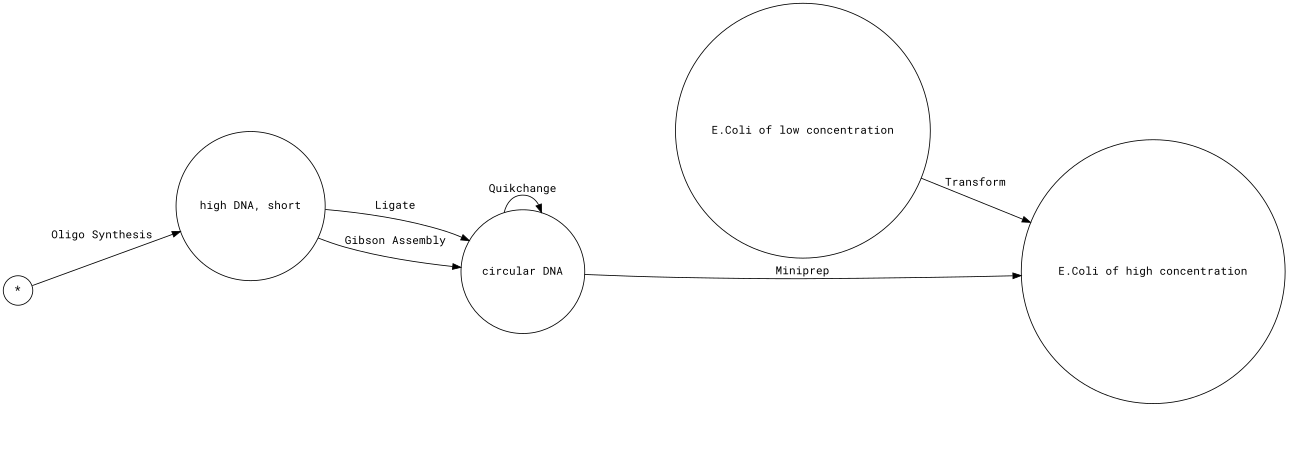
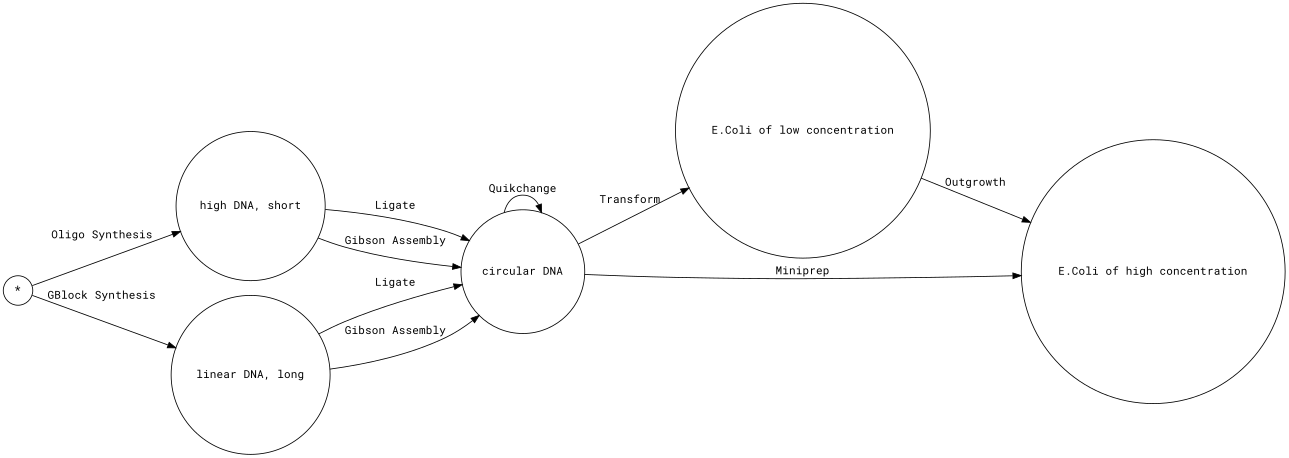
edge "E.Coli of low concentration" -> "E.Coli of high concentration": label "Transform" -> "Outgrowth"
edge "circular DNA" -> "E.Coli of low concentration": added, label "Transform"
node "linear DNA, long": added
